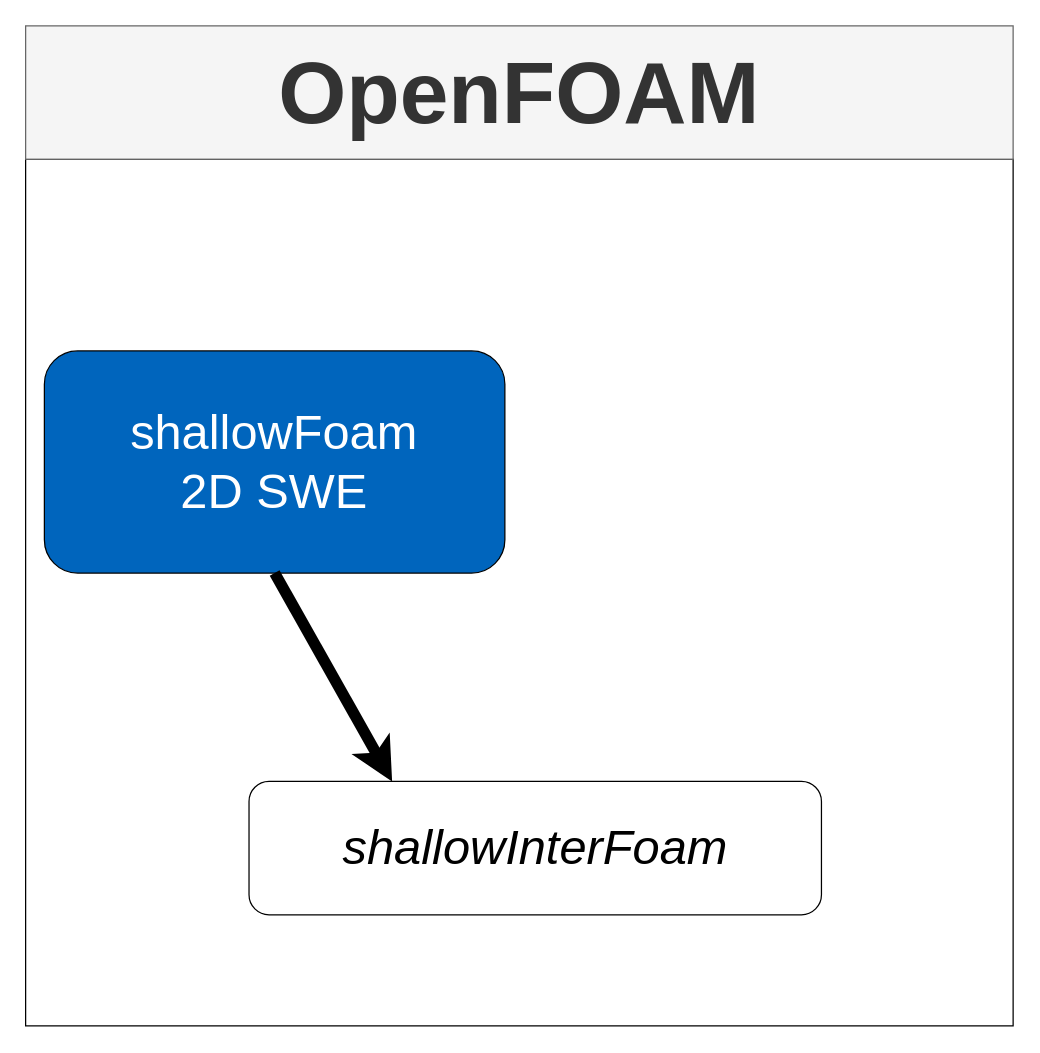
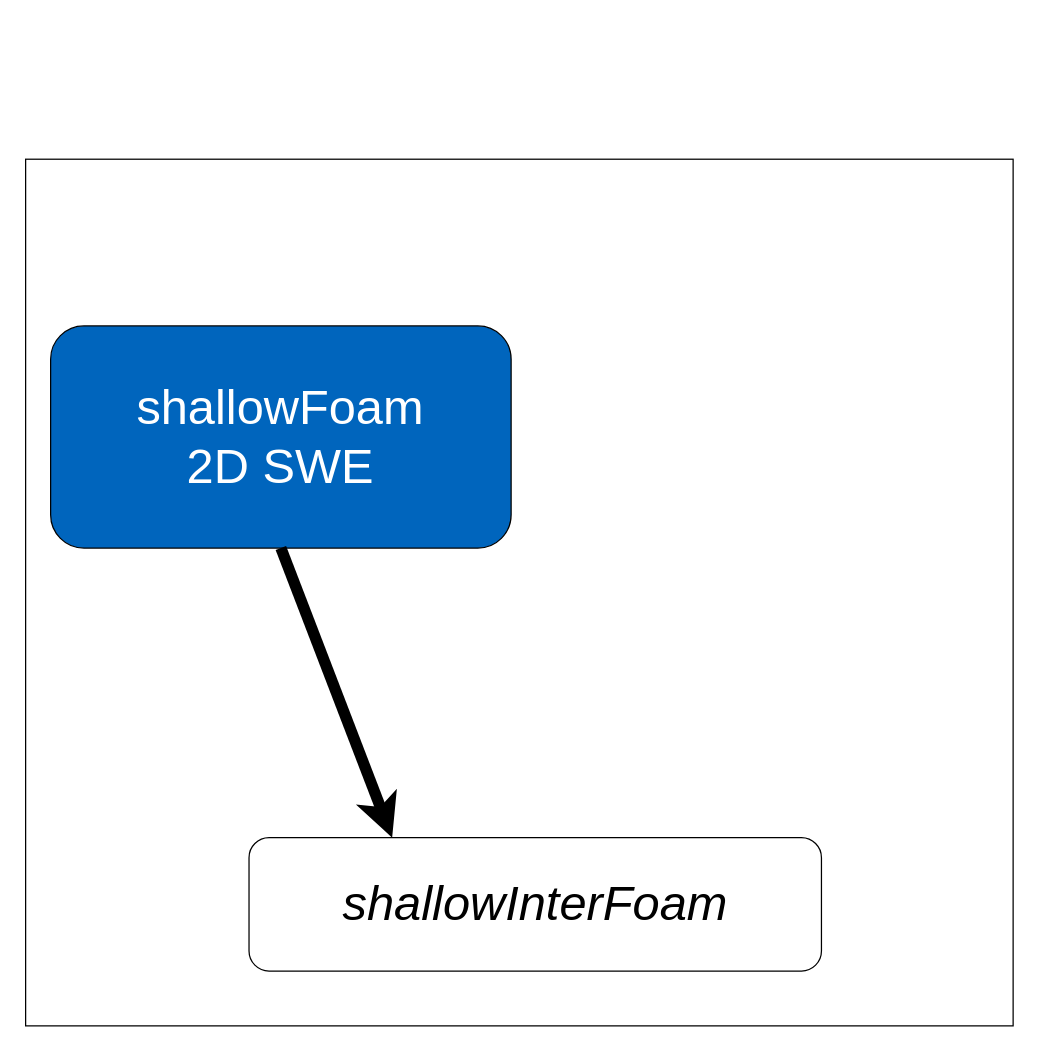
node "OpenFOAM": removed
node "shallowFoam2D SWE": moved (275, 462) -> (281, 437)
node "shallowInterFoam": moved (535, 848) -> (535, 904)
